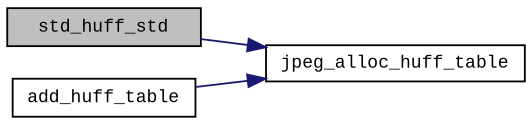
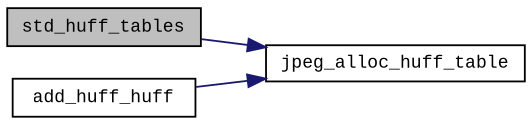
node "std_huff_std": label "std_huff_std" -> "std_huff_tables"
node "add_huff_table": label "add_huff_table" -> "add_huff_huff"
